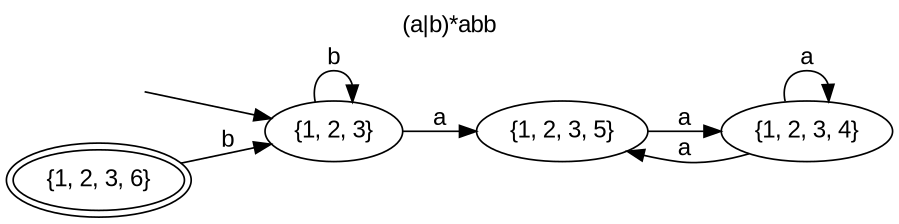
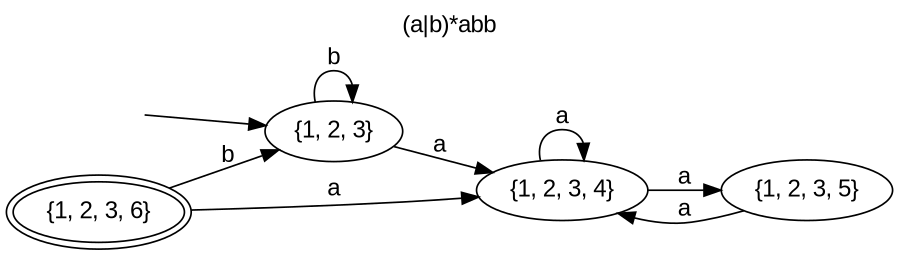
edge "{1, 2, 3}" -> "{1, 2, 3, 5}": now "{1, 2, 3}" -> "{1, 2, 3, 4}"
edge "{1, 2, 3, 6}" -> "{1, 2, 3, 4}": added, label "a"
